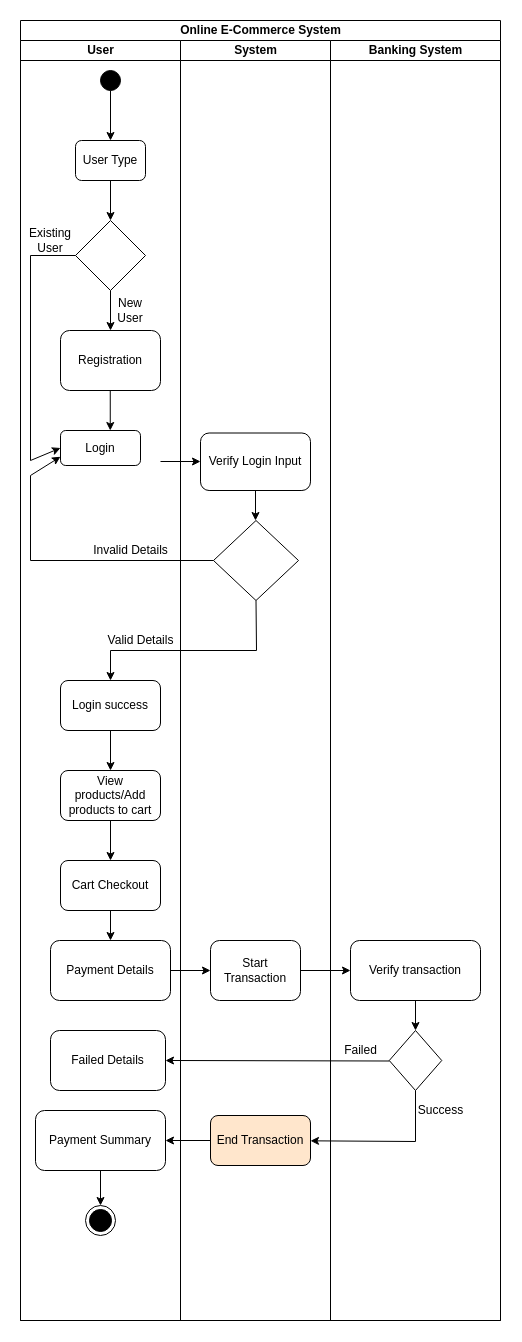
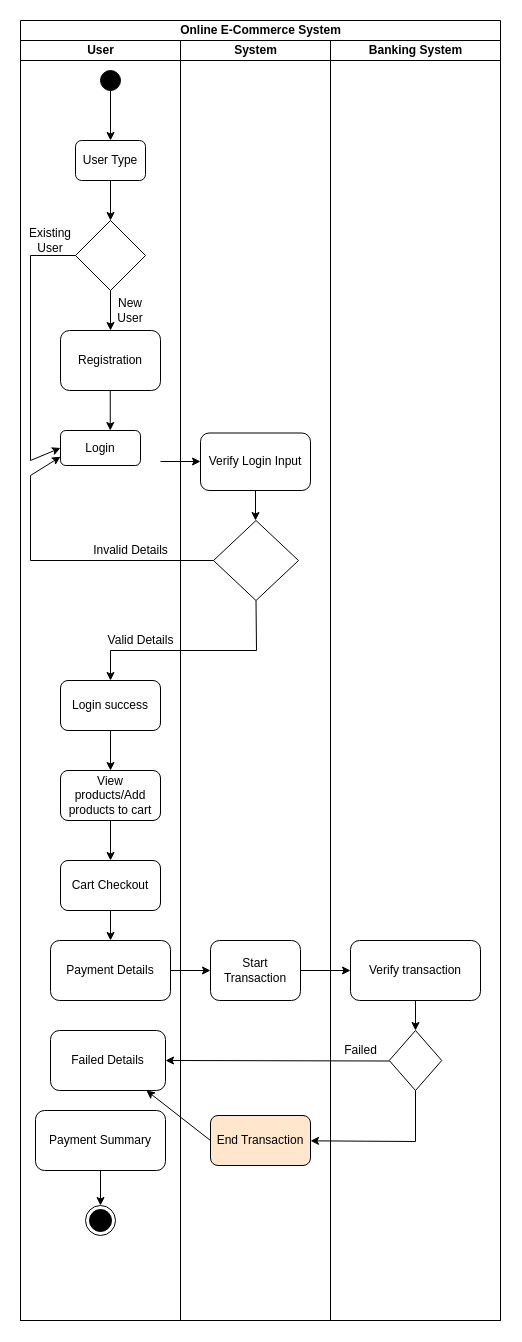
node "Success": removed
edge "End Transaction" -> "Payment Summary": now "End Transaction" -> "Failed Details"
